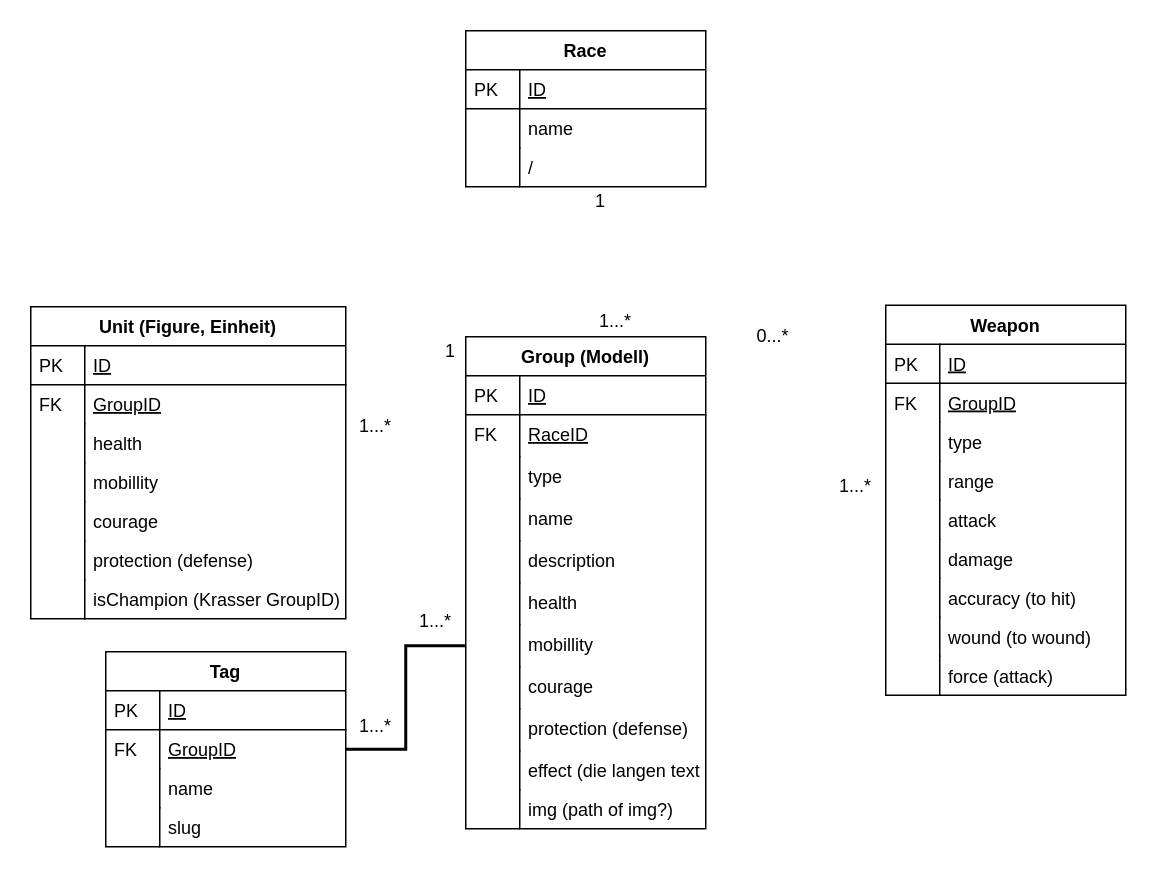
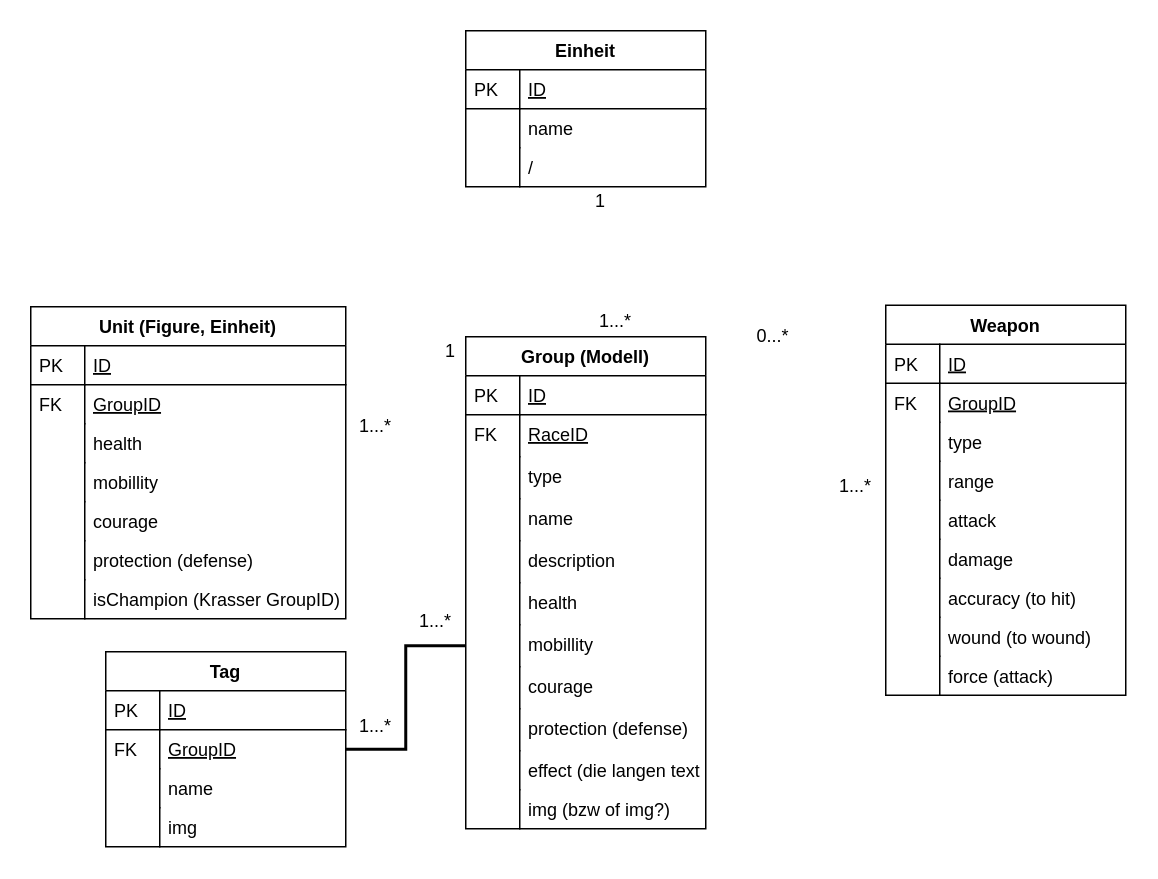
node "Race": label "Race" -> "Einheit"
node "img (path of img?)": label "img (path of img?)" -> "img (bzw of img?)"
node "slug": label "slug" -> "img"
